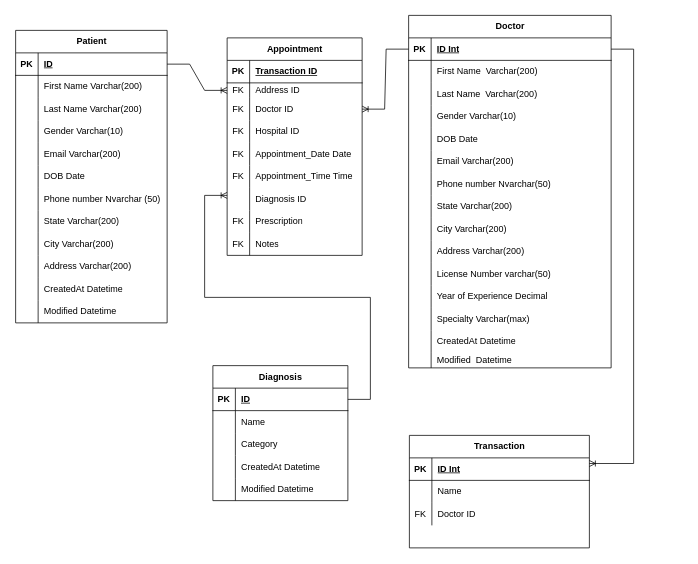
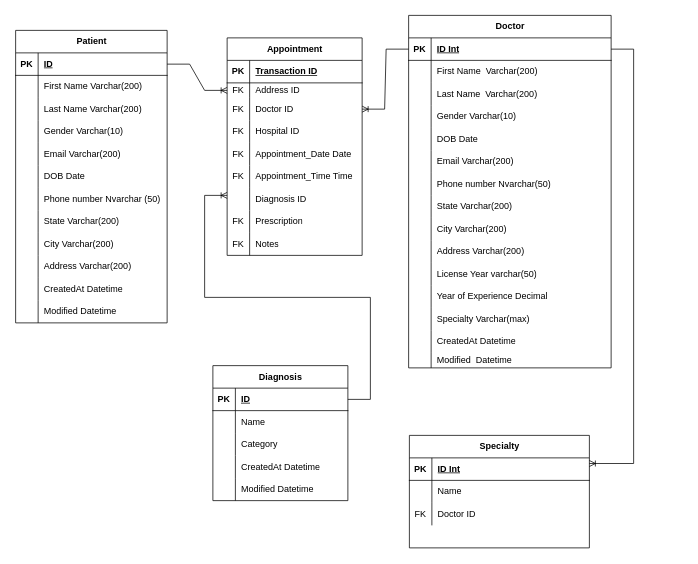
node "License Number varchar(50)": label "License Number varchar(50)" -> "License Year varchar(50)"
node "Transaction": label "Transaction" -> "Specialty"
